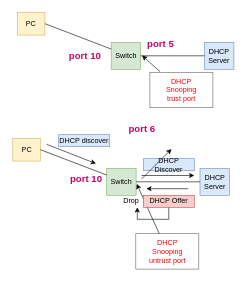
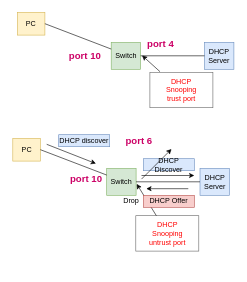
node "port 5": label "port 5" -> "port 4"
node "port 6": moved (142, 129) -> (139, 141)
edge "DHCP Offer" -> "Drop": removed
node "DHCP Snooping untrust port": moved (167, 251) -> (167, 233)
